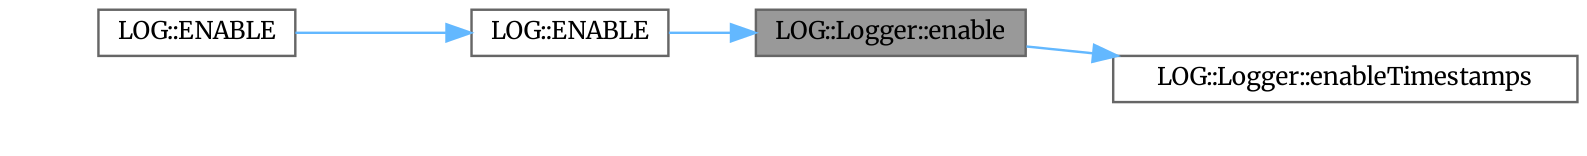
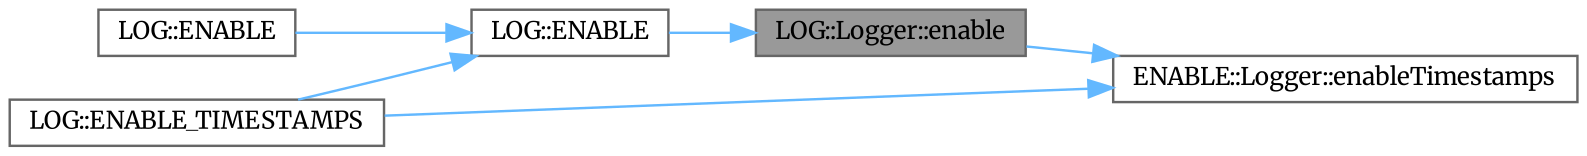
node "LOG::Logger::enableTimestamps": label "LOG::Logger::enableTimestamps" -> "ENABLE::Logger::enableTimestamps"
node "LOG::ENABLE_TIMESTAMPS": added
